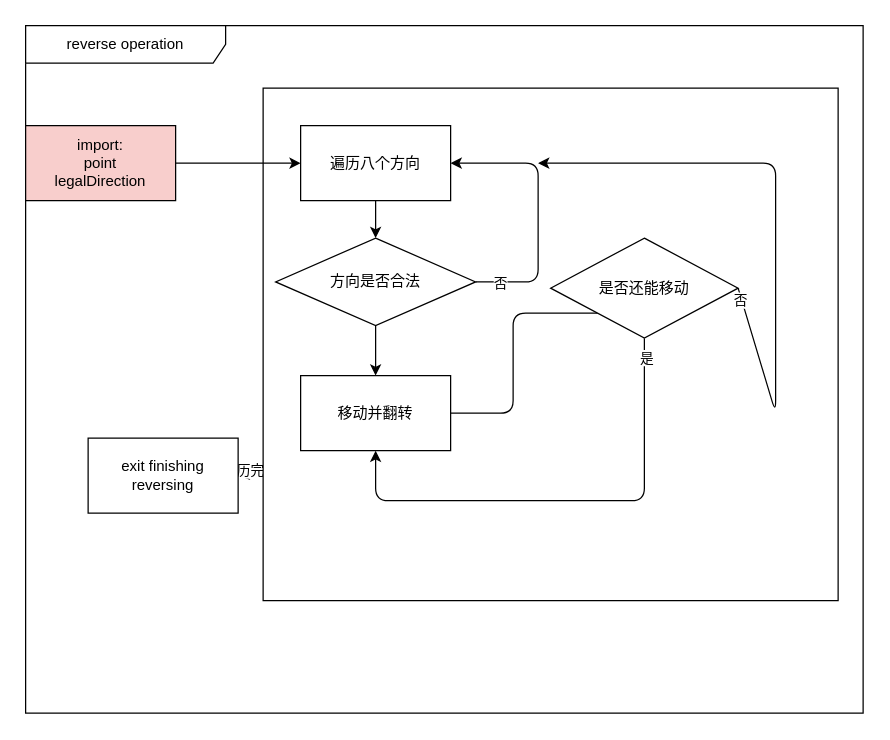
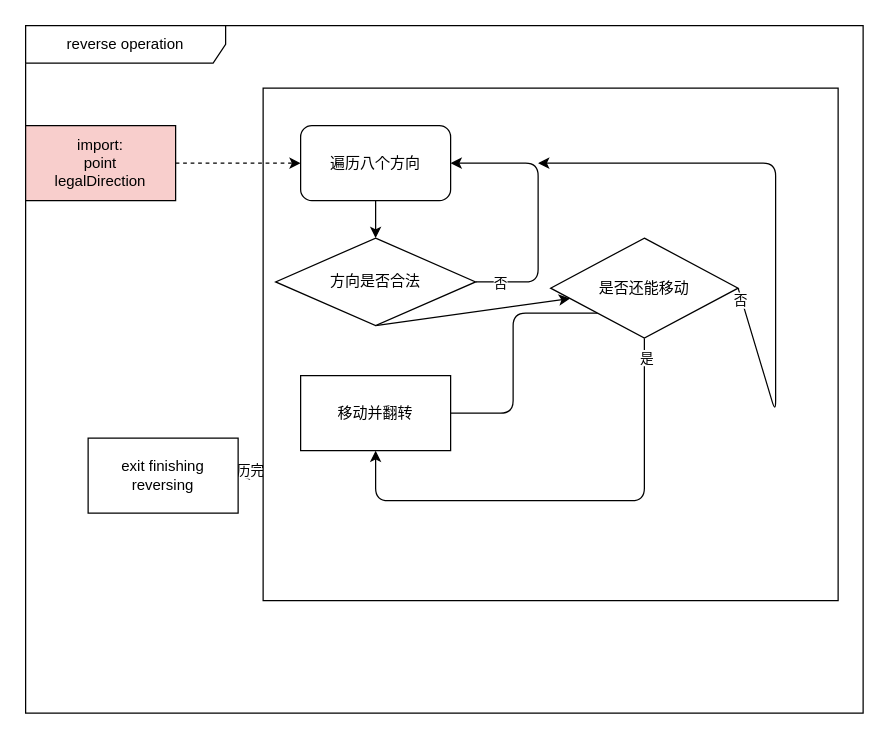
edge "import: point legalDirection" -> "遍历八个方向": style solid -> dashed
node "遍历八个方向": shape rectangle -> rounded rectangle
edge "方向是否合法" -> "移动并翻转": now "方向是否合法" -> "是否还能移动"
